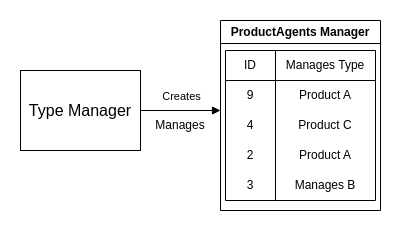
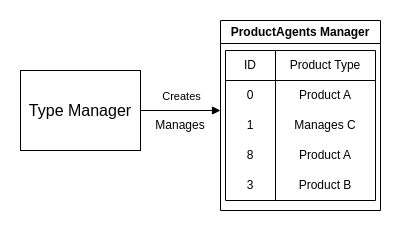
node "Manages Type": label "Manages Type" -> "Product Type"
node "9": label "9" -> "0"
node "4": label "4" -> "1"
node "Product C": label "Product C" -> "Manages C"
node "2": label "2" -> "8"
node "Manages B": label "Manages B" -> "Product B"
